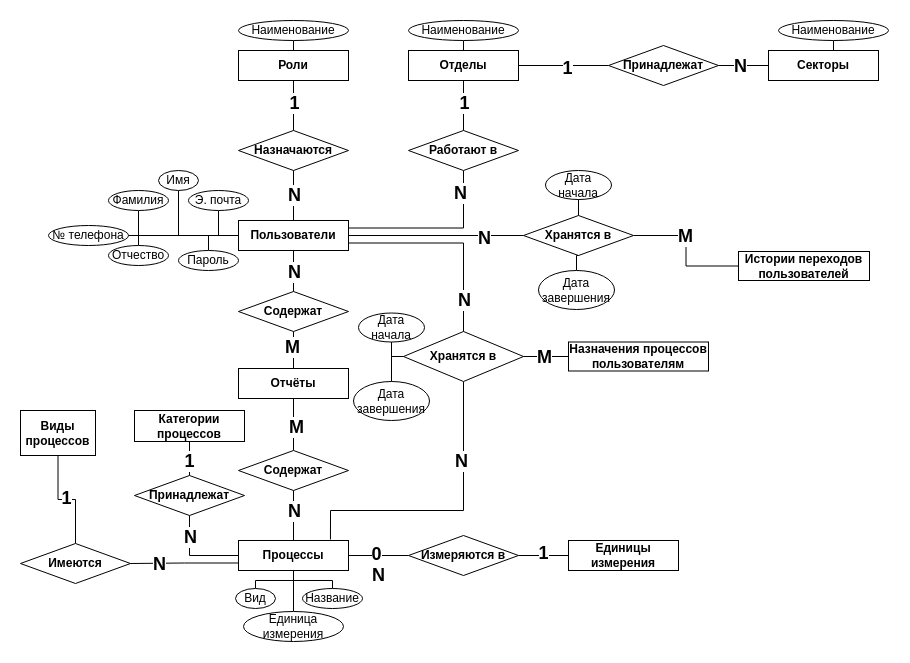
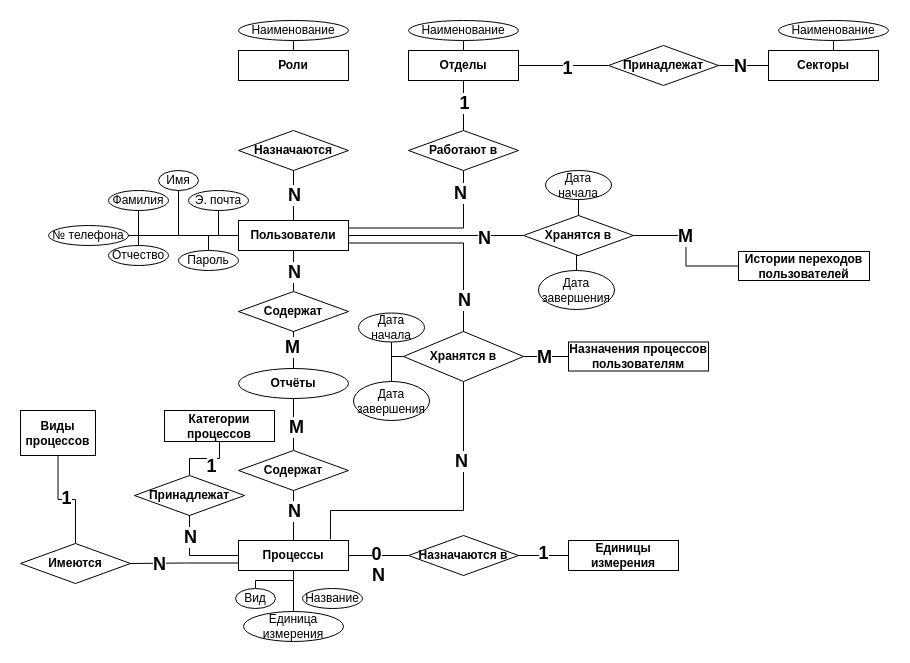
edge "Роли" -- "Назначаются": removed, label "1"
node "Отчёты": shape rectangle -> ellipse
node "Категории процессов": moved (190, 426) -> (220, 426)
node "Измеряются в": label "Измеряются в" -> "Назначаются в"
edge "Процессы" -- "Название": removed
